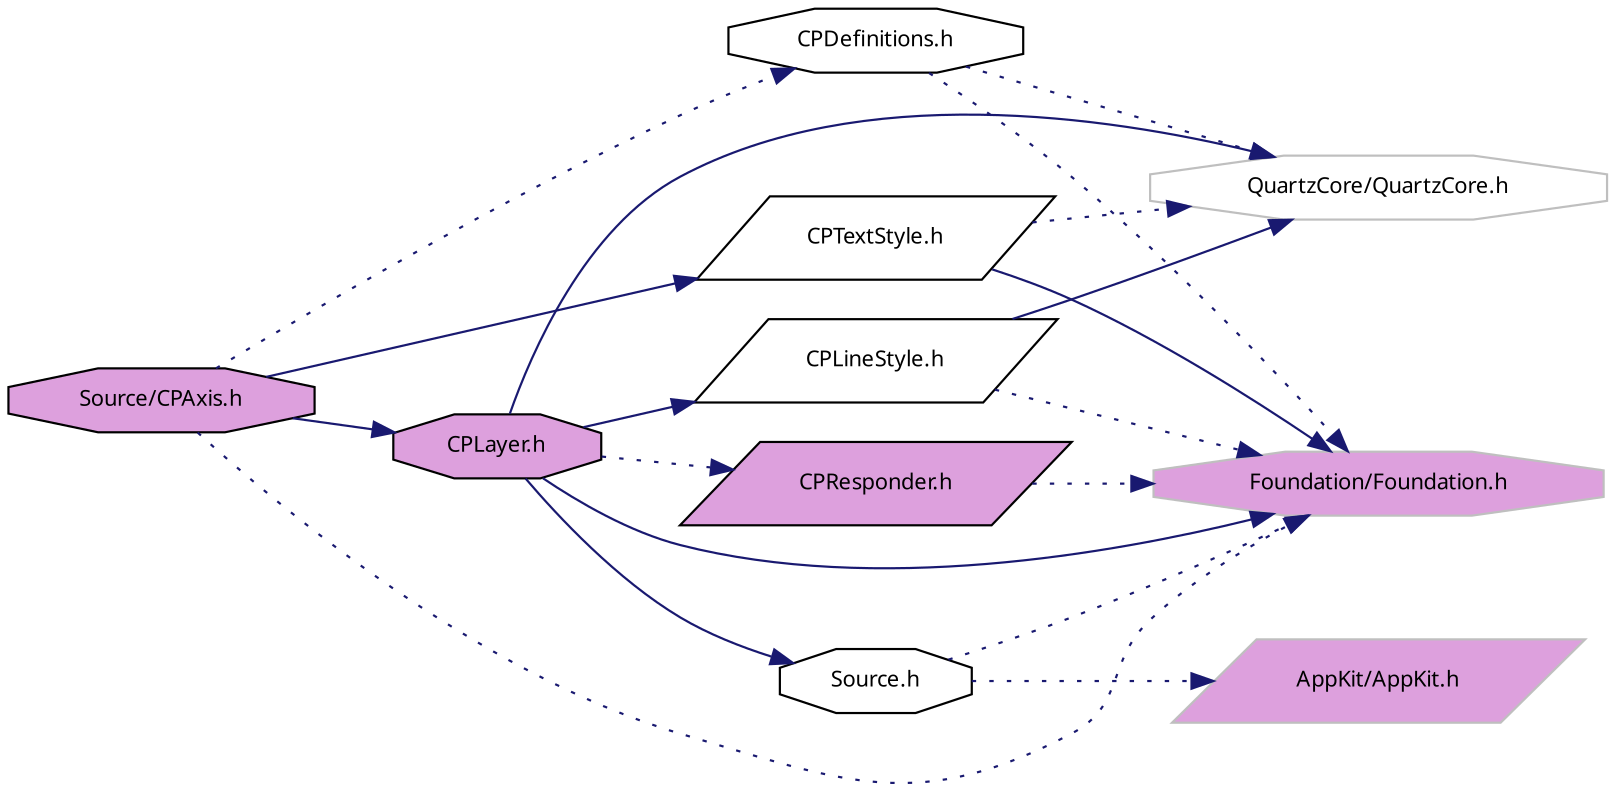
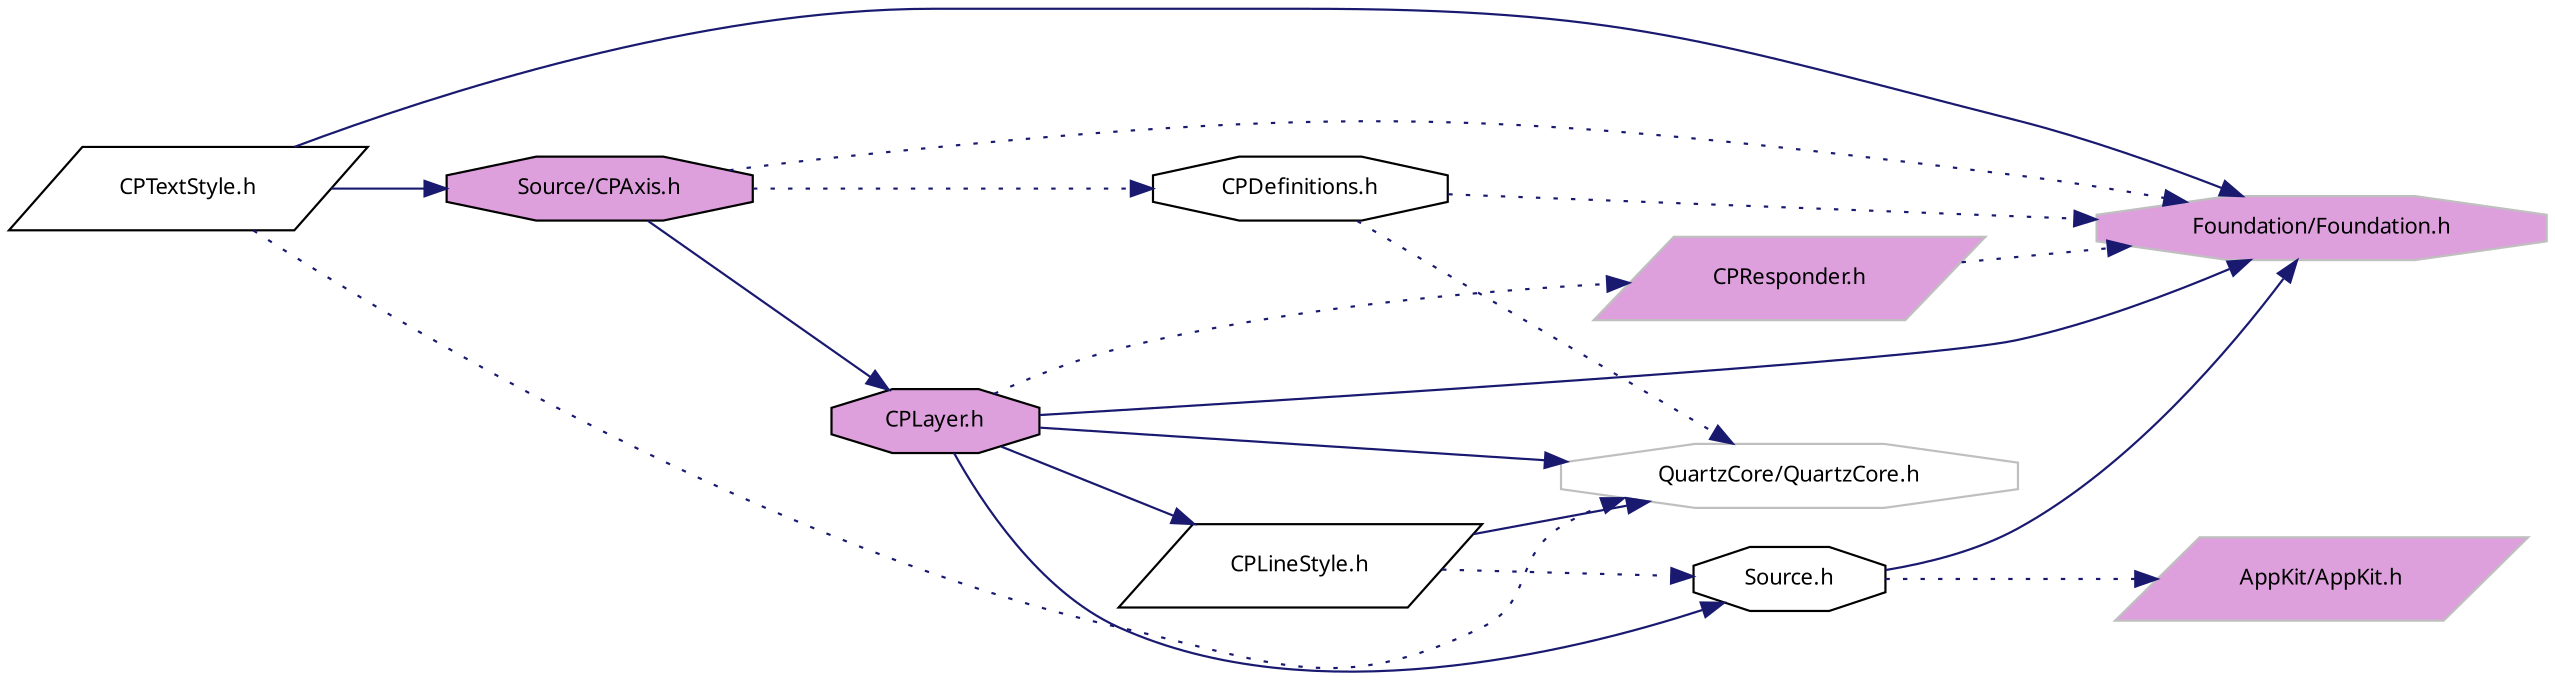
edge "Source/CPAxis.h" -> "CPTextStyle.h": reversed
edge "CPLineStyle.h" -> "Foundation/Foundation.h": now "CPLineStyle.h" -> "Source.h"
node "CPResponder.h": color black -> grey75
edge "Source.h" -> "Foundation/Foundation.h": style dotted -> solid
